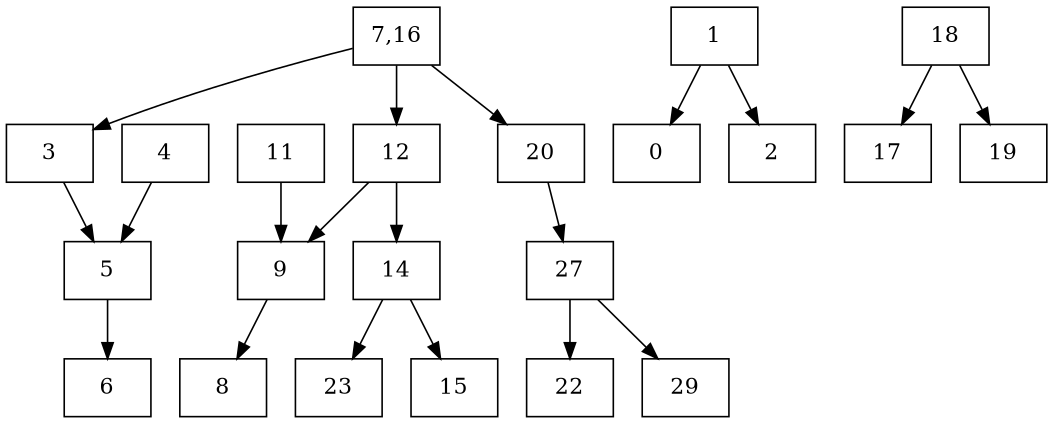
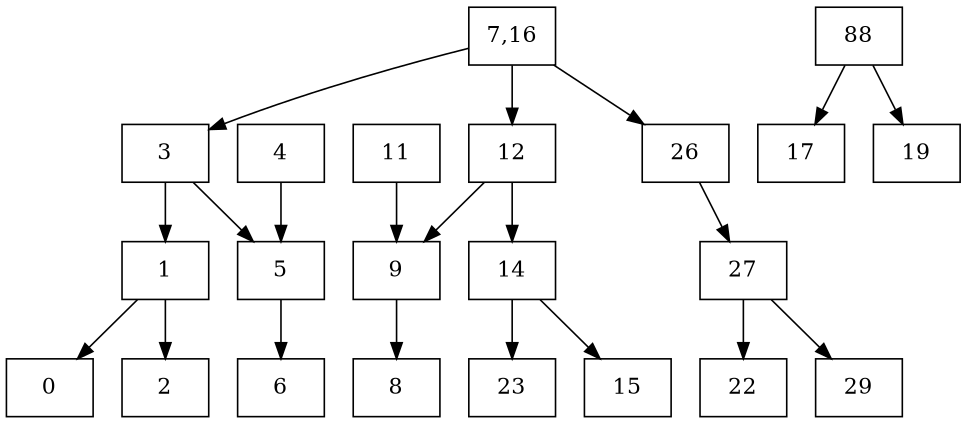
node "18": label "18" -> "88"
node "20": label "20" -> "26"
edge "3" -> "1": added
